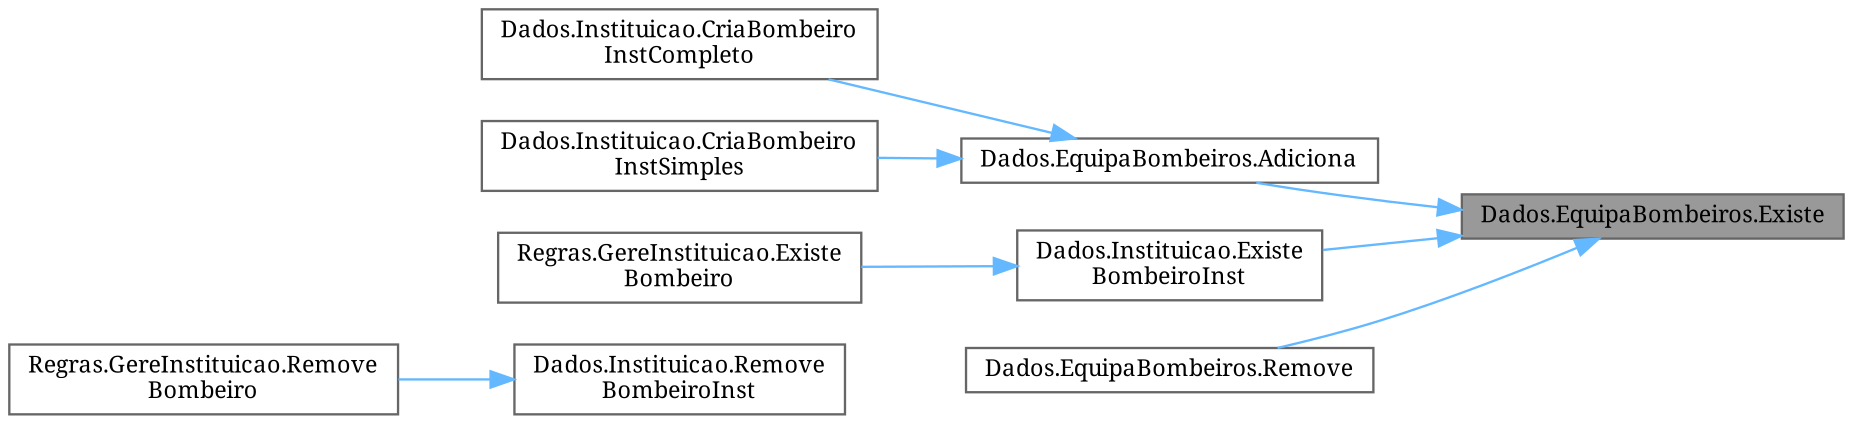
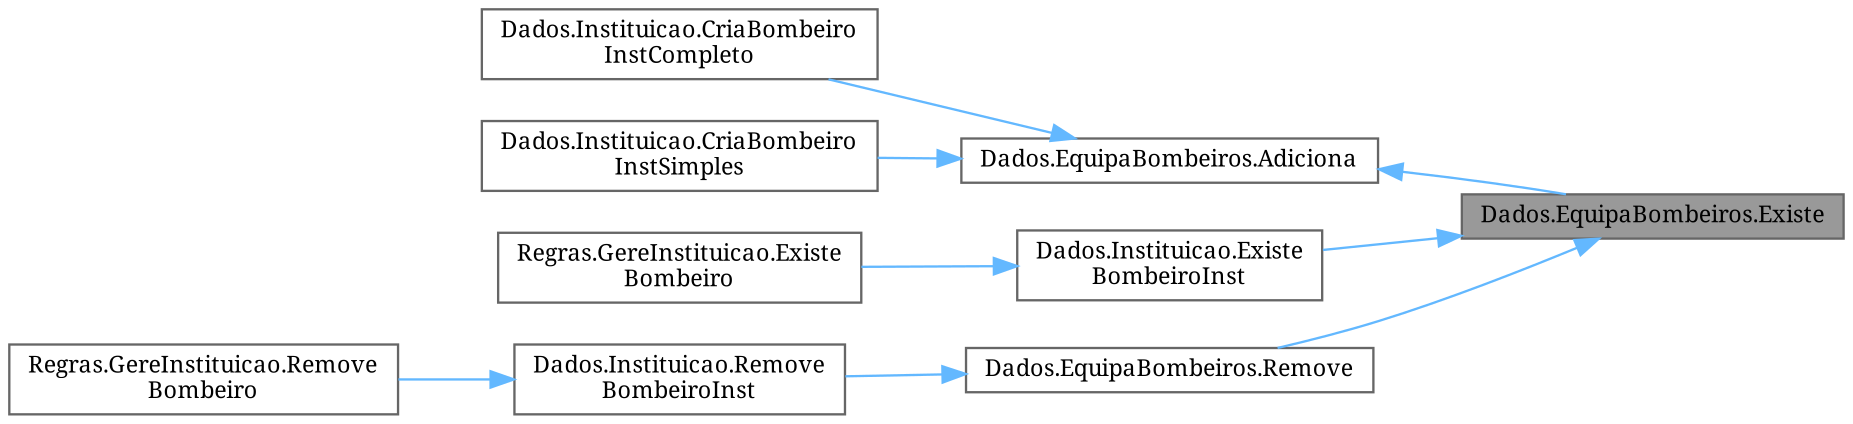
edge "Dados.EquipaBombeiros.Adiciona" -> "Dados.EquipaBombeiros.Existe": reversed
edge "Dados.Instituicao.Remove BombeiroInst" -> "Dados.EquipaBombeiros.Remove": added
